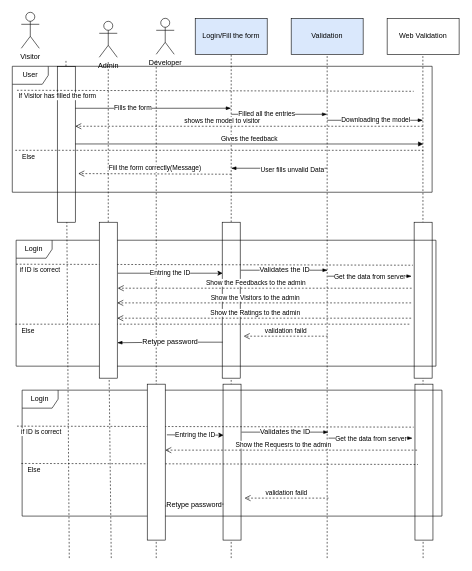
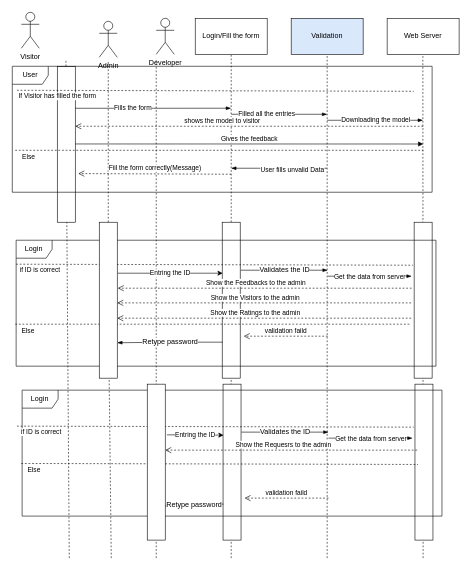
node "Login/Fill the form": fillcolor #dae8fc -> #ffffff
node "Web Validation": label "Web Validation" -> "Web Server"
